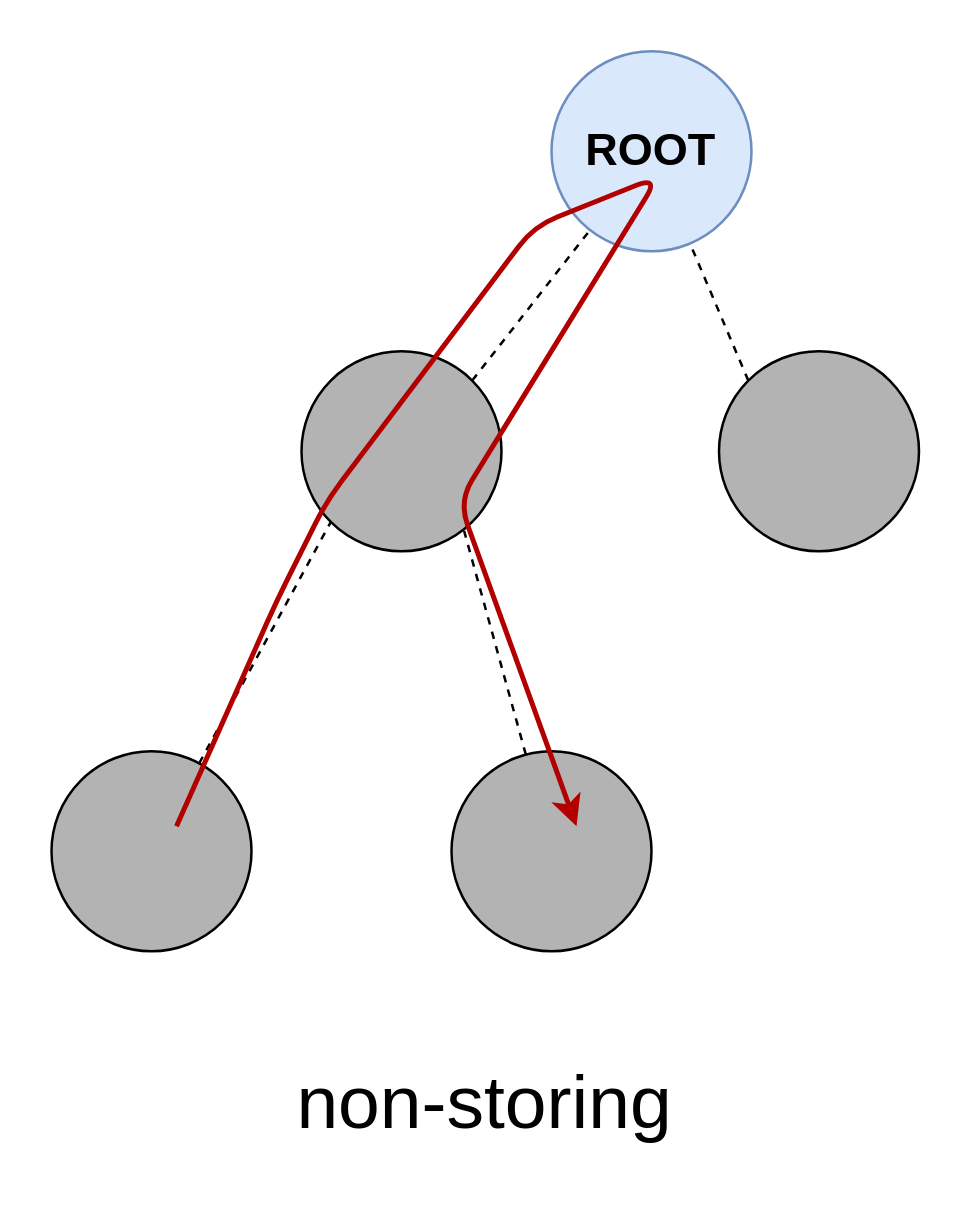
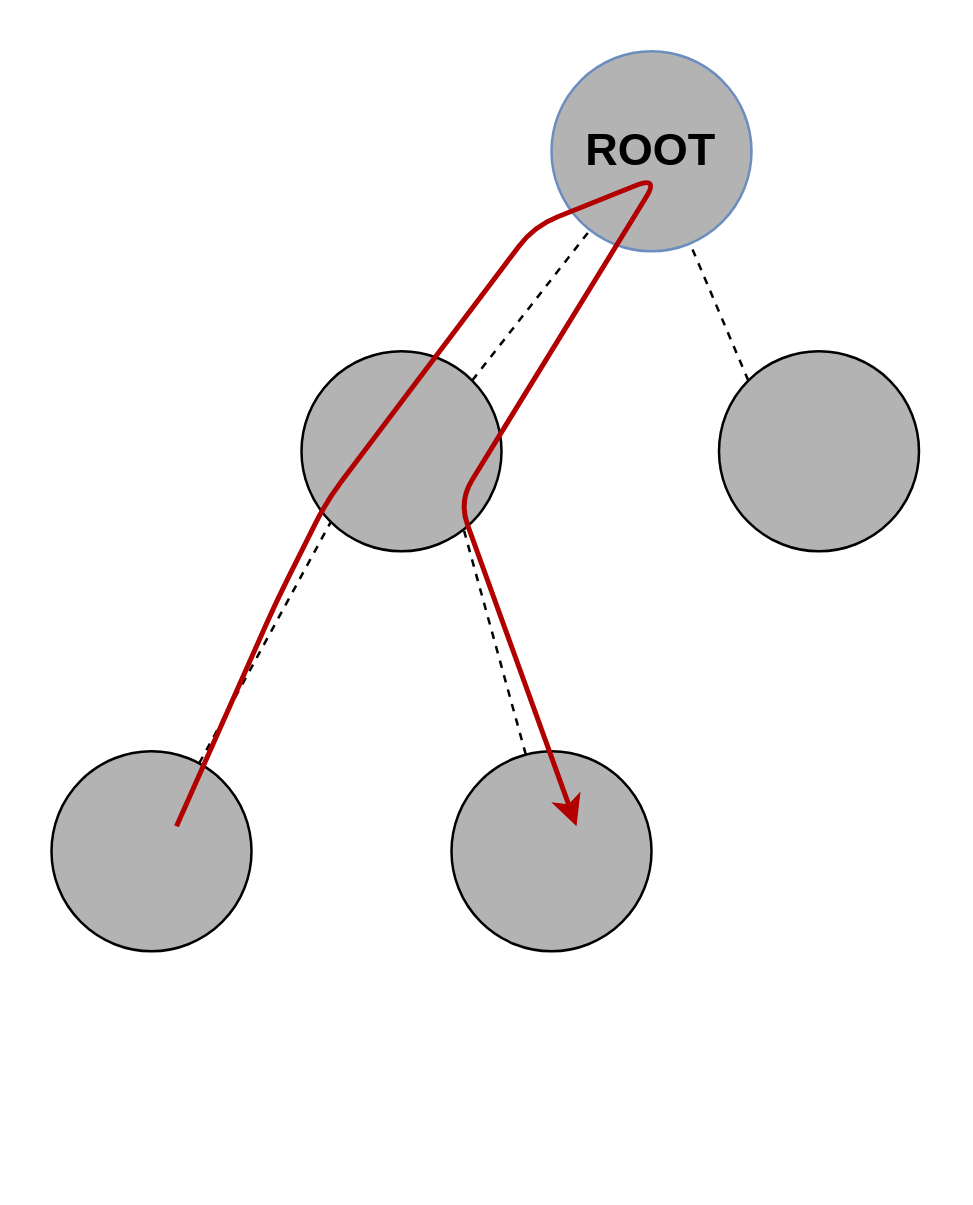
node "ROOT": fillcolor #dae8fc -> #b3b3b3
node "non-storing": removed
